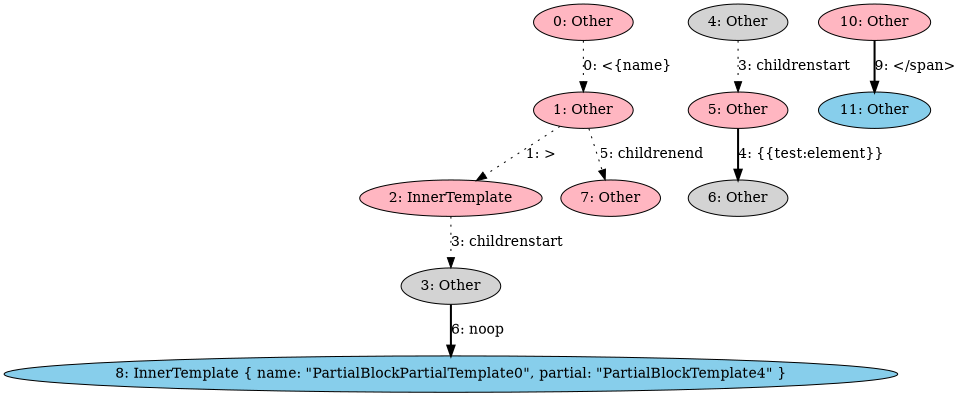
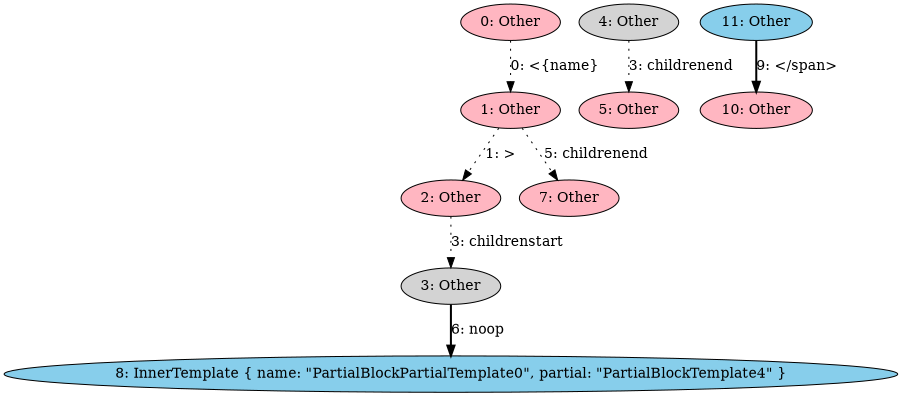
edge "10: Other" -> "11: Other": reversed
edge "4: Other" -> "5: Other": label "3: childrenstart" -> "3: childrenend"
node "2: InnerTemplate": label "2: InnerTemplate" -> "2: Other"
node "6: Other": removed
